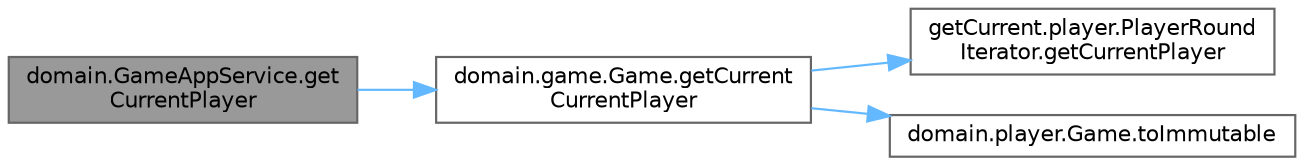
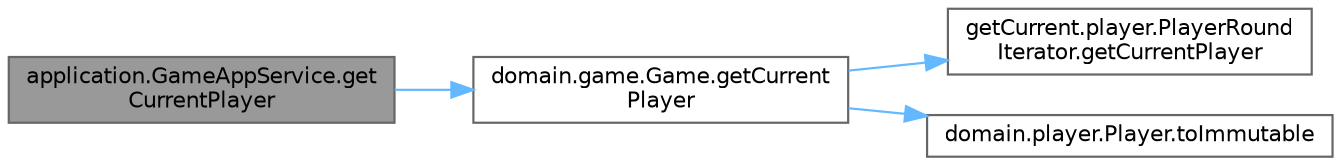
node "domain.GameAppService.get CurrentPlayer": label "domain.GameAppService.get CurrentPlayer" -> "application.GameAppService.get CurrentPlayer"
node "domain.game.Game.getCurrent CurrentPlayer": label "domain.game.Game.getCurrent CurrentPlayer" -> "domain.game.Game.getCurrent Player"
node "domain.player.Game.toImmutable": label "domain.player.Game.toImmutable" -> "domain.player.Player.toImmutable"
